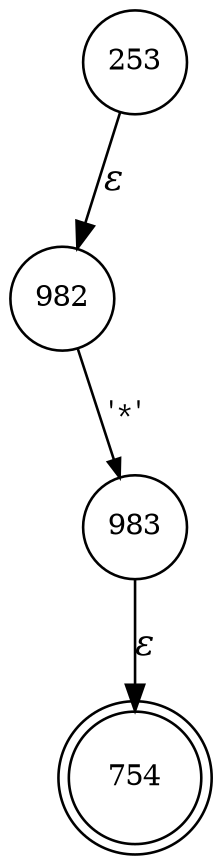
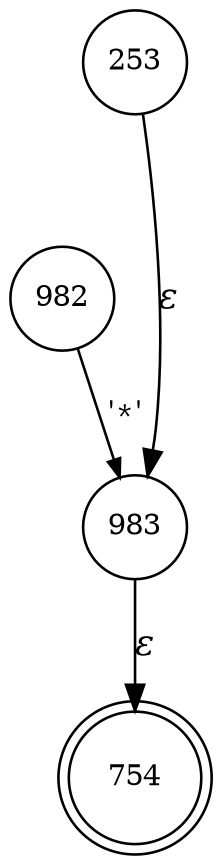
edge "253" -> "982": now "253" -> "983"
